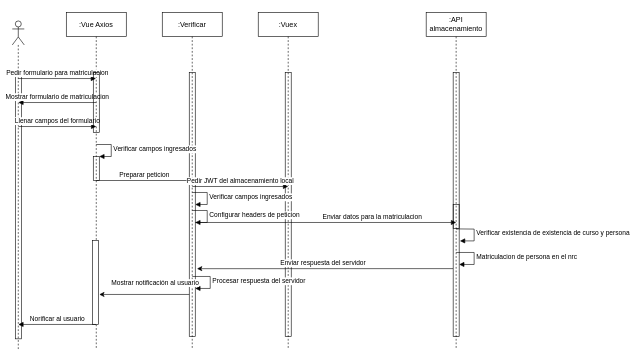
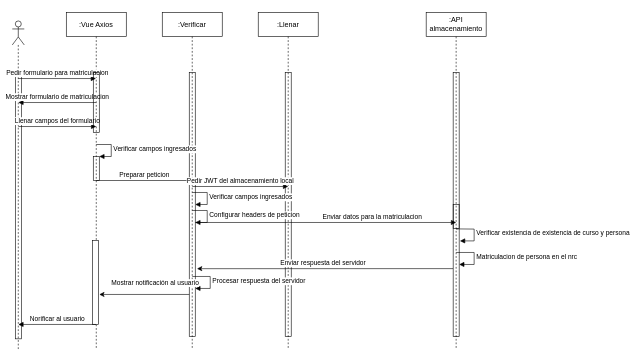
node ":Vuex": label ":Vuex" -> ":Llenar"
